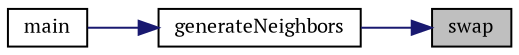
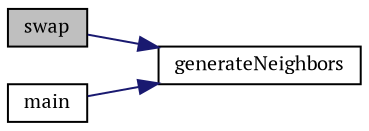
edge "generateNeighbors" -> "swap": reversed
